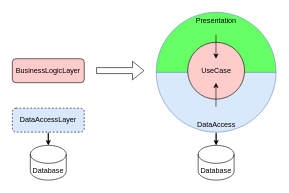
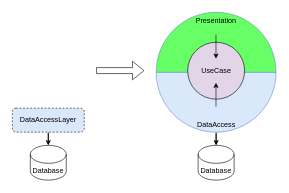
node "BusinessLogicLayer": removed
node "UseCase": fillcolor #ffcccc -> #e1d5e7
